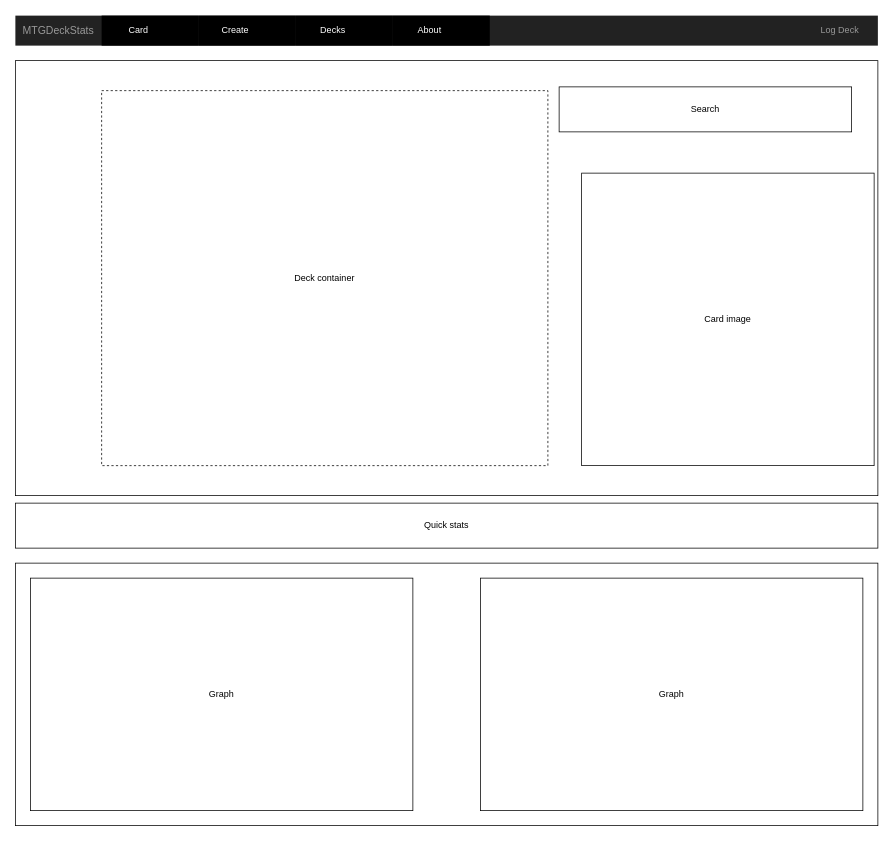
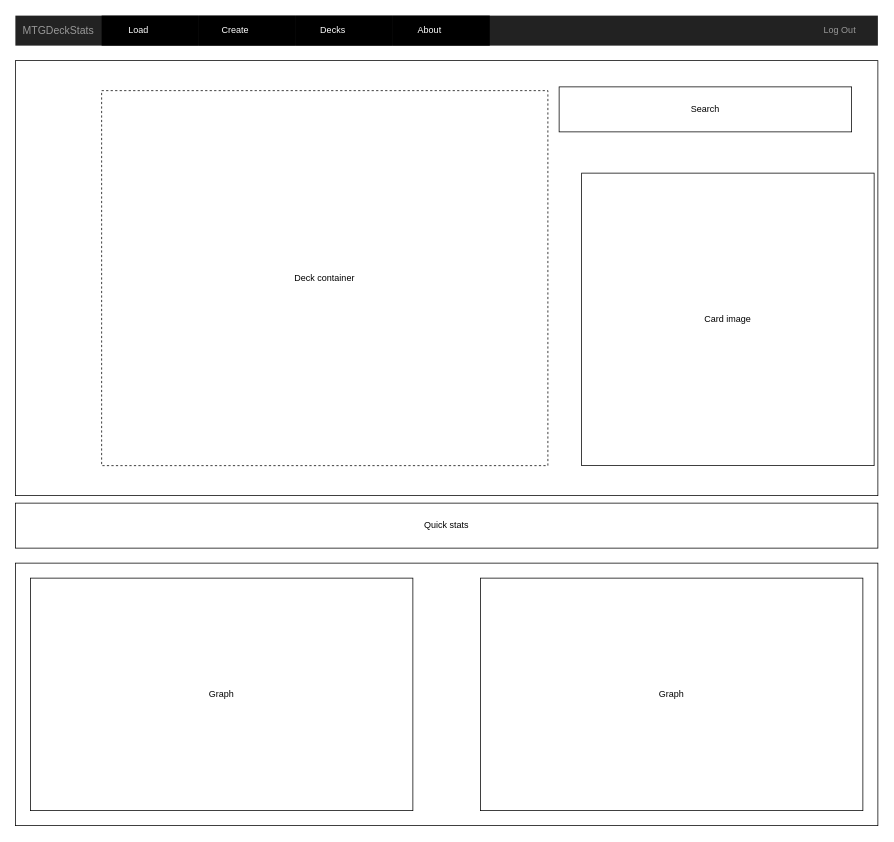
node "Card": label "Card" -> "Load"
node "Log Deck": label "Log Deck" -> "Log Out"
